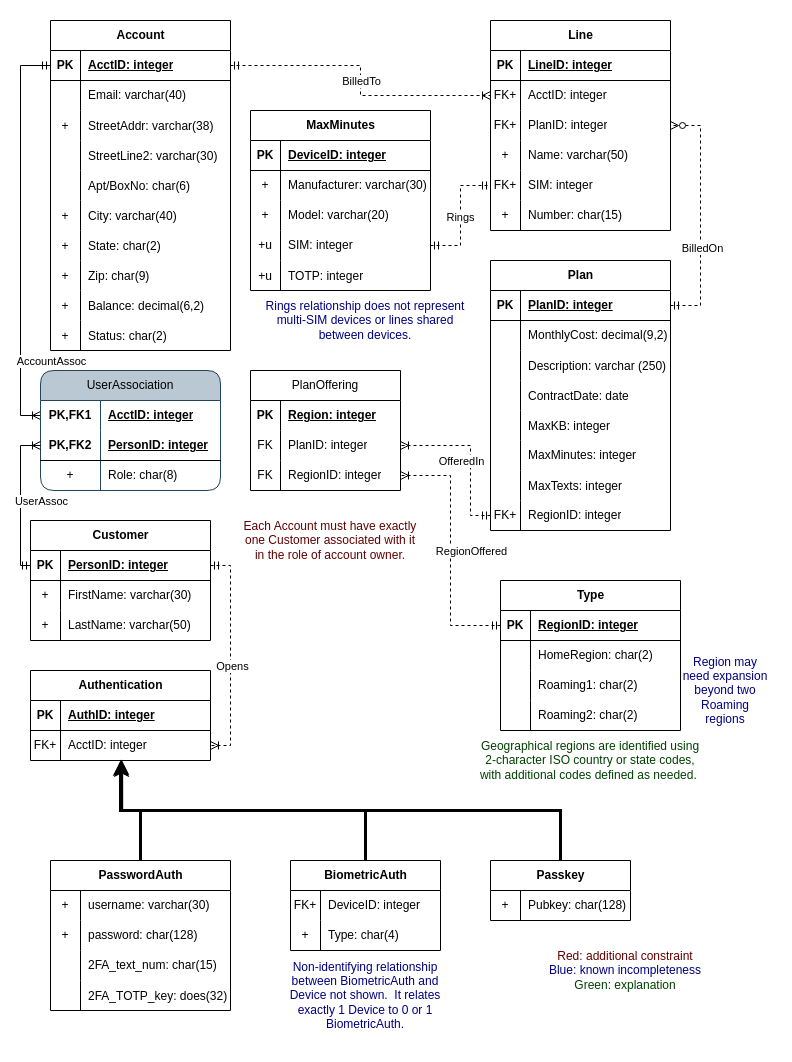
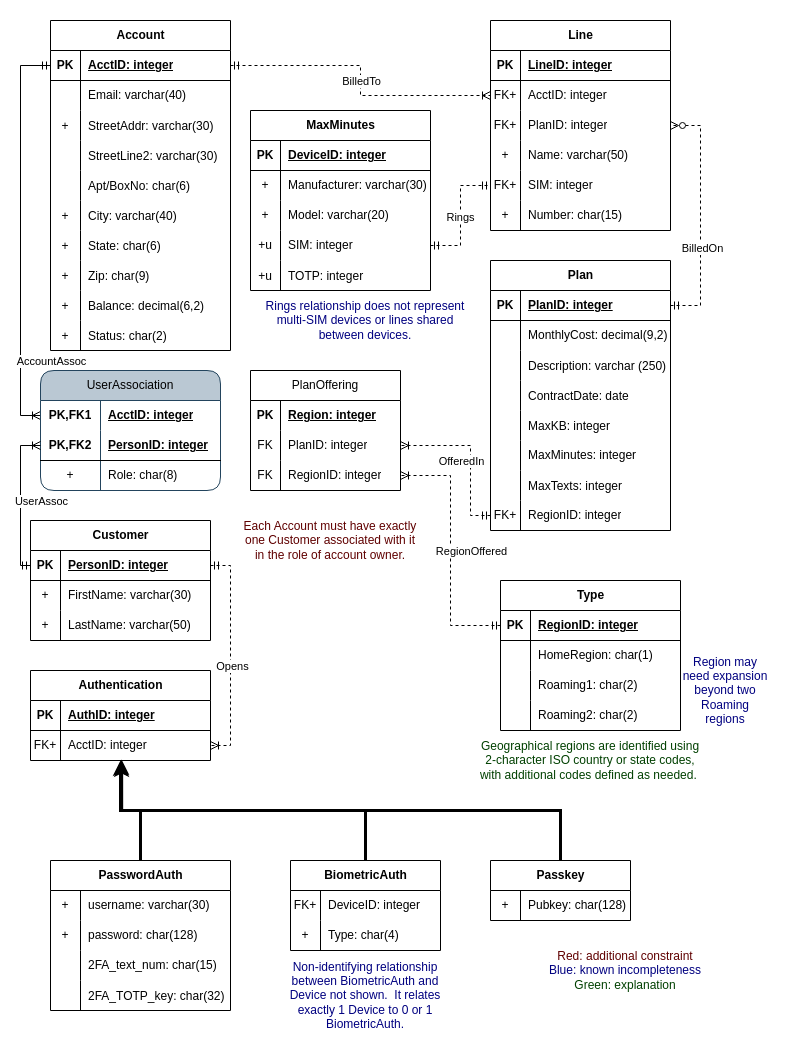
node "StreetAddr: varchar(38)": label "StreetAddr: varchar(38)" -> "StreetAddr: varchar(30)"
node "State: char(2)": label "State: char(2)" -> "State: char(6)"
node "HomeRegion: char(2)": label "HomeRegion: char(2)" -> "HomeRegion: char(1)"
node "2FA_TOTP_key: does(32)": label "2FA_TOTP_key: does(32)" -> "2FA_TOTP_key: char(32)"
